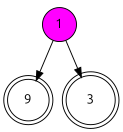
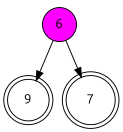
node "1": label "1" -> "6"
node "3": label "3" -> "7"
